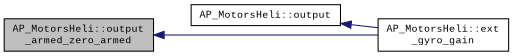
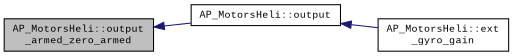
edge "AP_MotorsHeli::ext _gyro_gain" -> "AP_MotorsHeli::output _armed_zero_armed": now "AP_MotorsHeli::output" -> "AP_MotorsHeli::output _armed_zero_armed"
